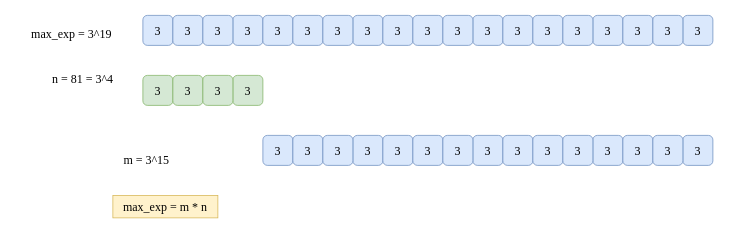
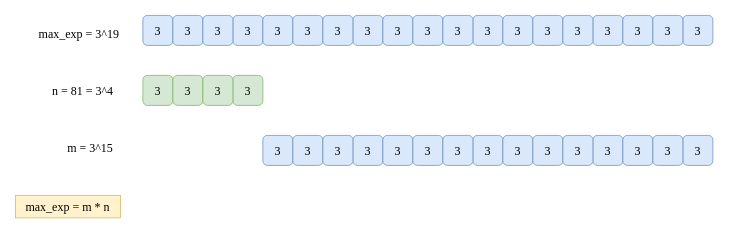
node "max_exp = 3^19": moved (72, 34) -> (79, 34)
node "n = 81 = 3^4": moved (83, 79) -> (83, 90)
node "m = 3^15": moved (147, 159) -> (90, 148)
node "max_exp = m * n": moved (165, 207) -> (68, 207)
